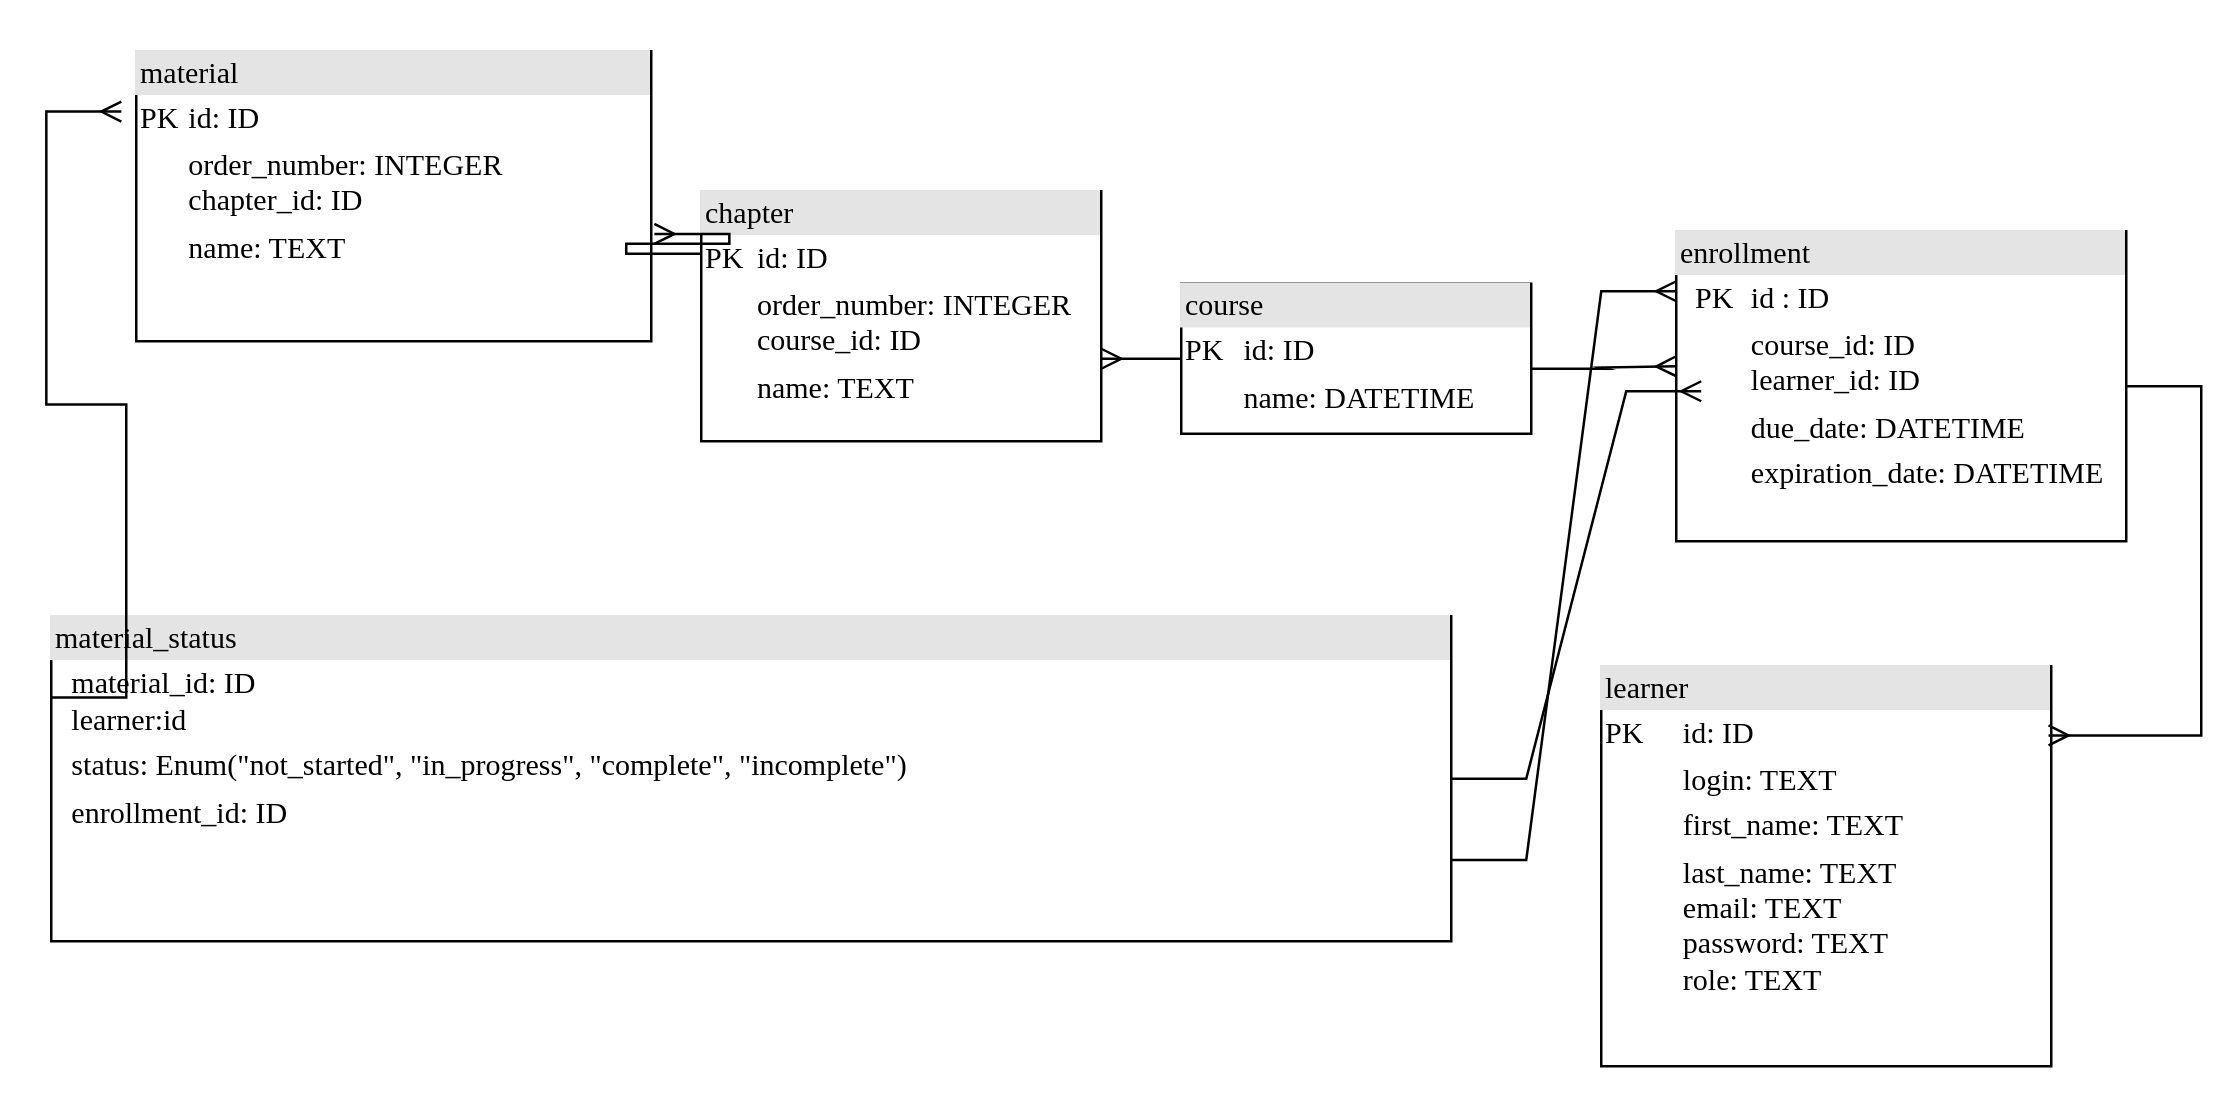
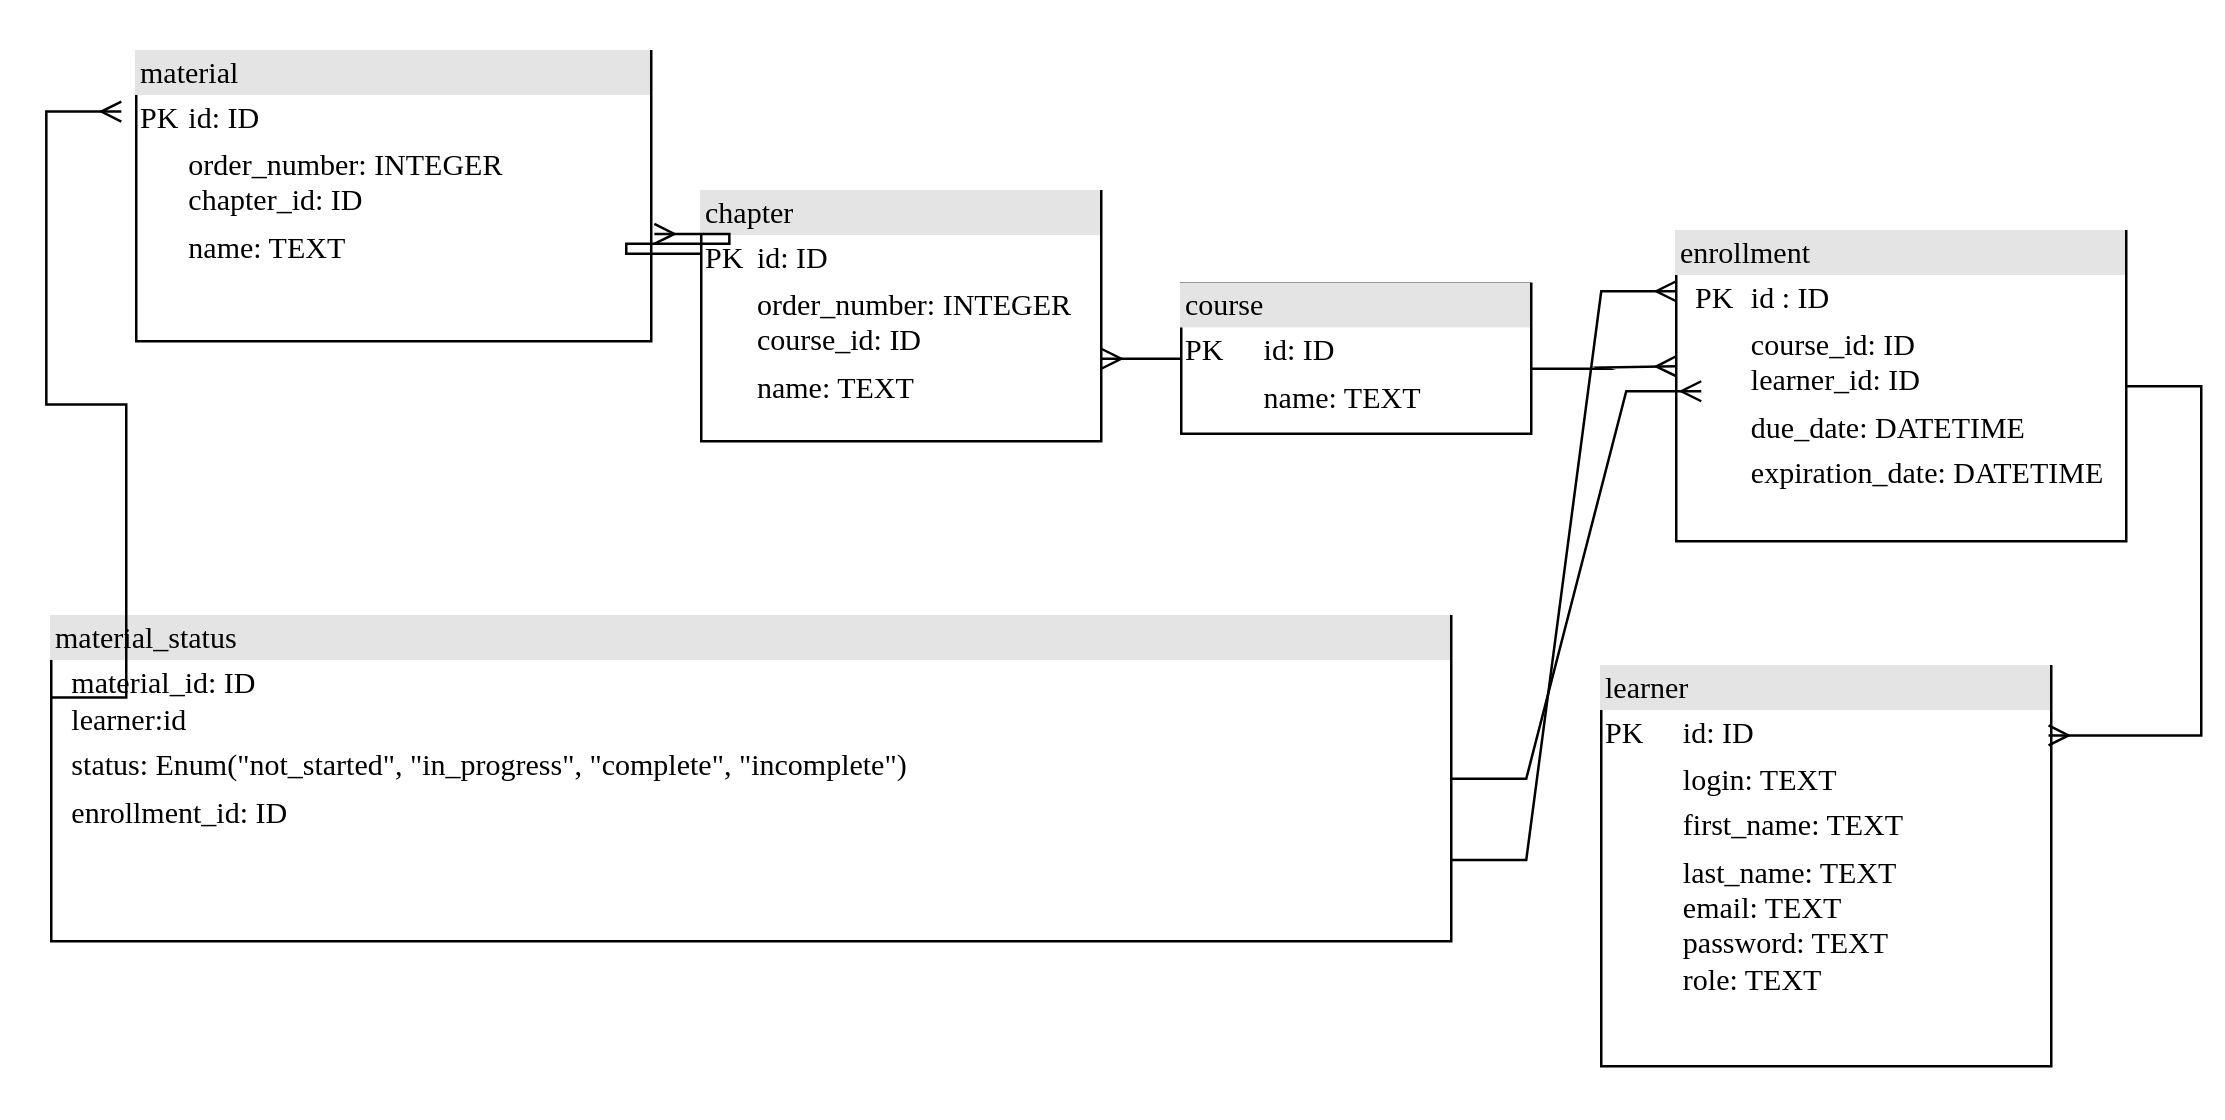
node "course PK id: ID name: DATETIME": label "course PK id: ID name: DATETIME" -> "course PK id: ID name: TEXT"
